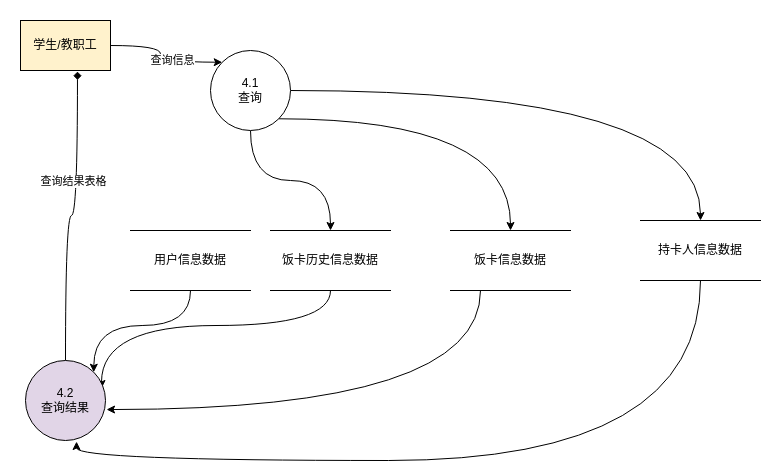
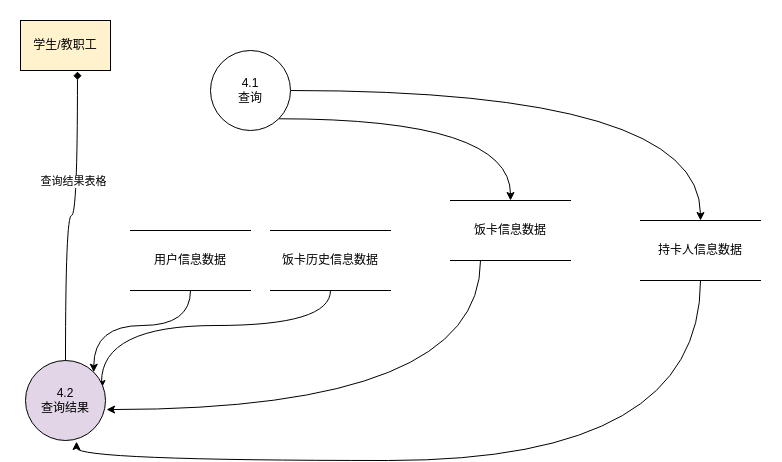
edge "学生/教职工" -> "4.1 查询": removed, label "查询信息"
edge "4.1 查询" -> "饭卡历史信息数据": removed
node "饭卡信息数据": moved (511, 261) -> (511, 231)
